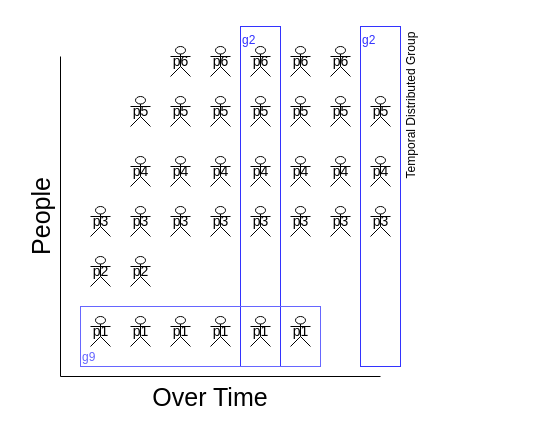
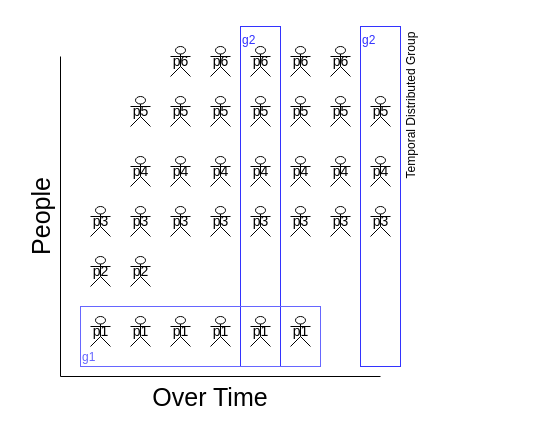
node "g9": label "g9" -> "g1"
